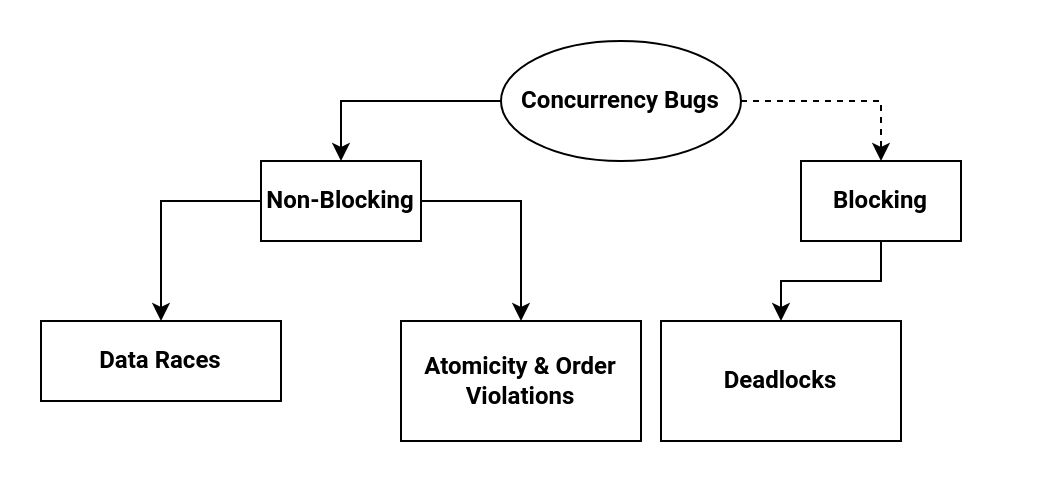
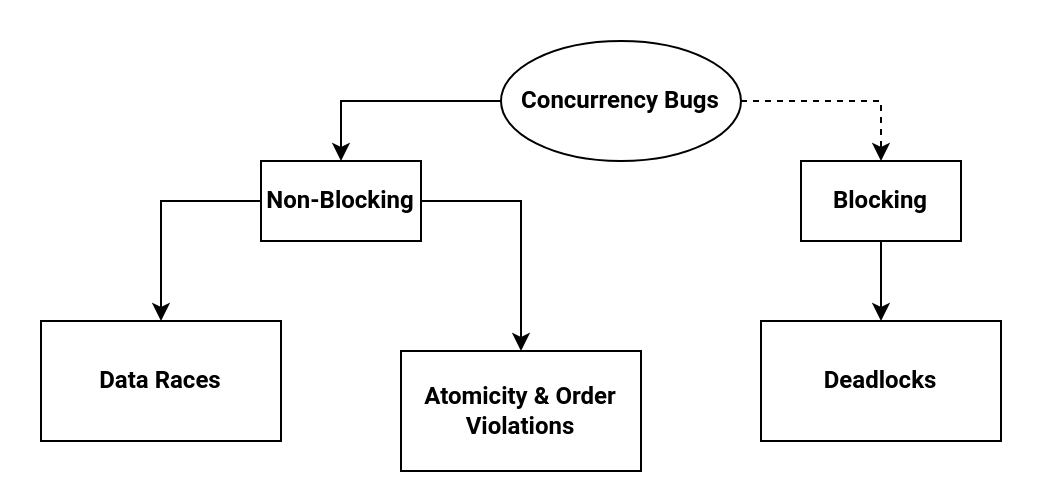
node "Data Races": size 240x80 -> 240x120
node "Atomicity & Order Violations": moved (521, 381) -> (521, 411)
node "Deadlocks": moved (781, 381) -> (881, 381)
